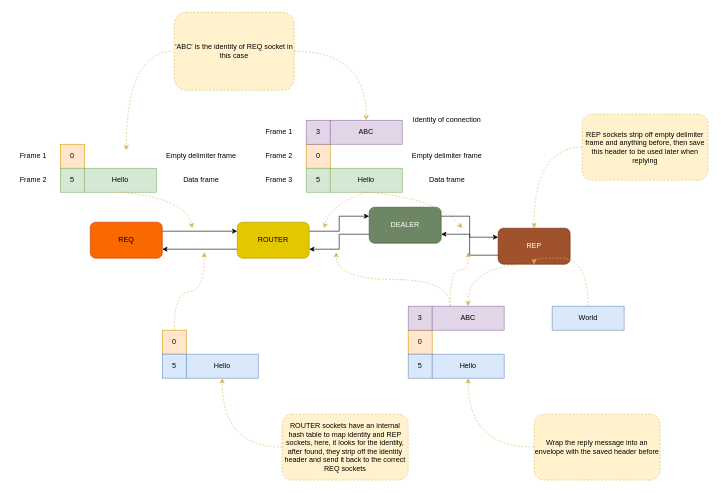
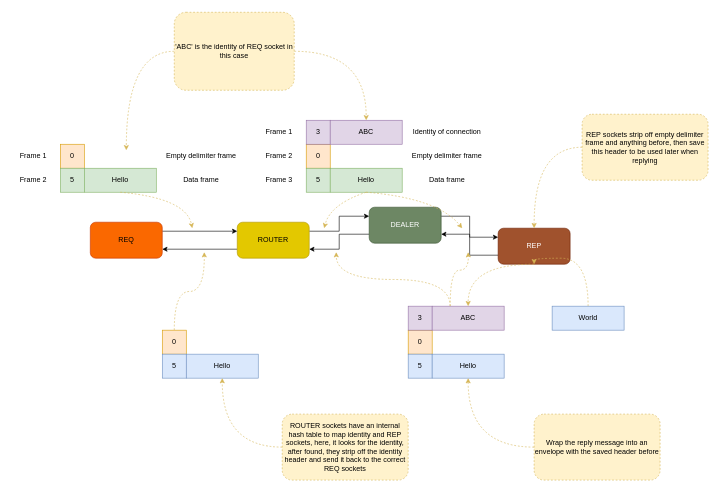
node "Identity of connection": moved (447, 120) -> (447, 132)
